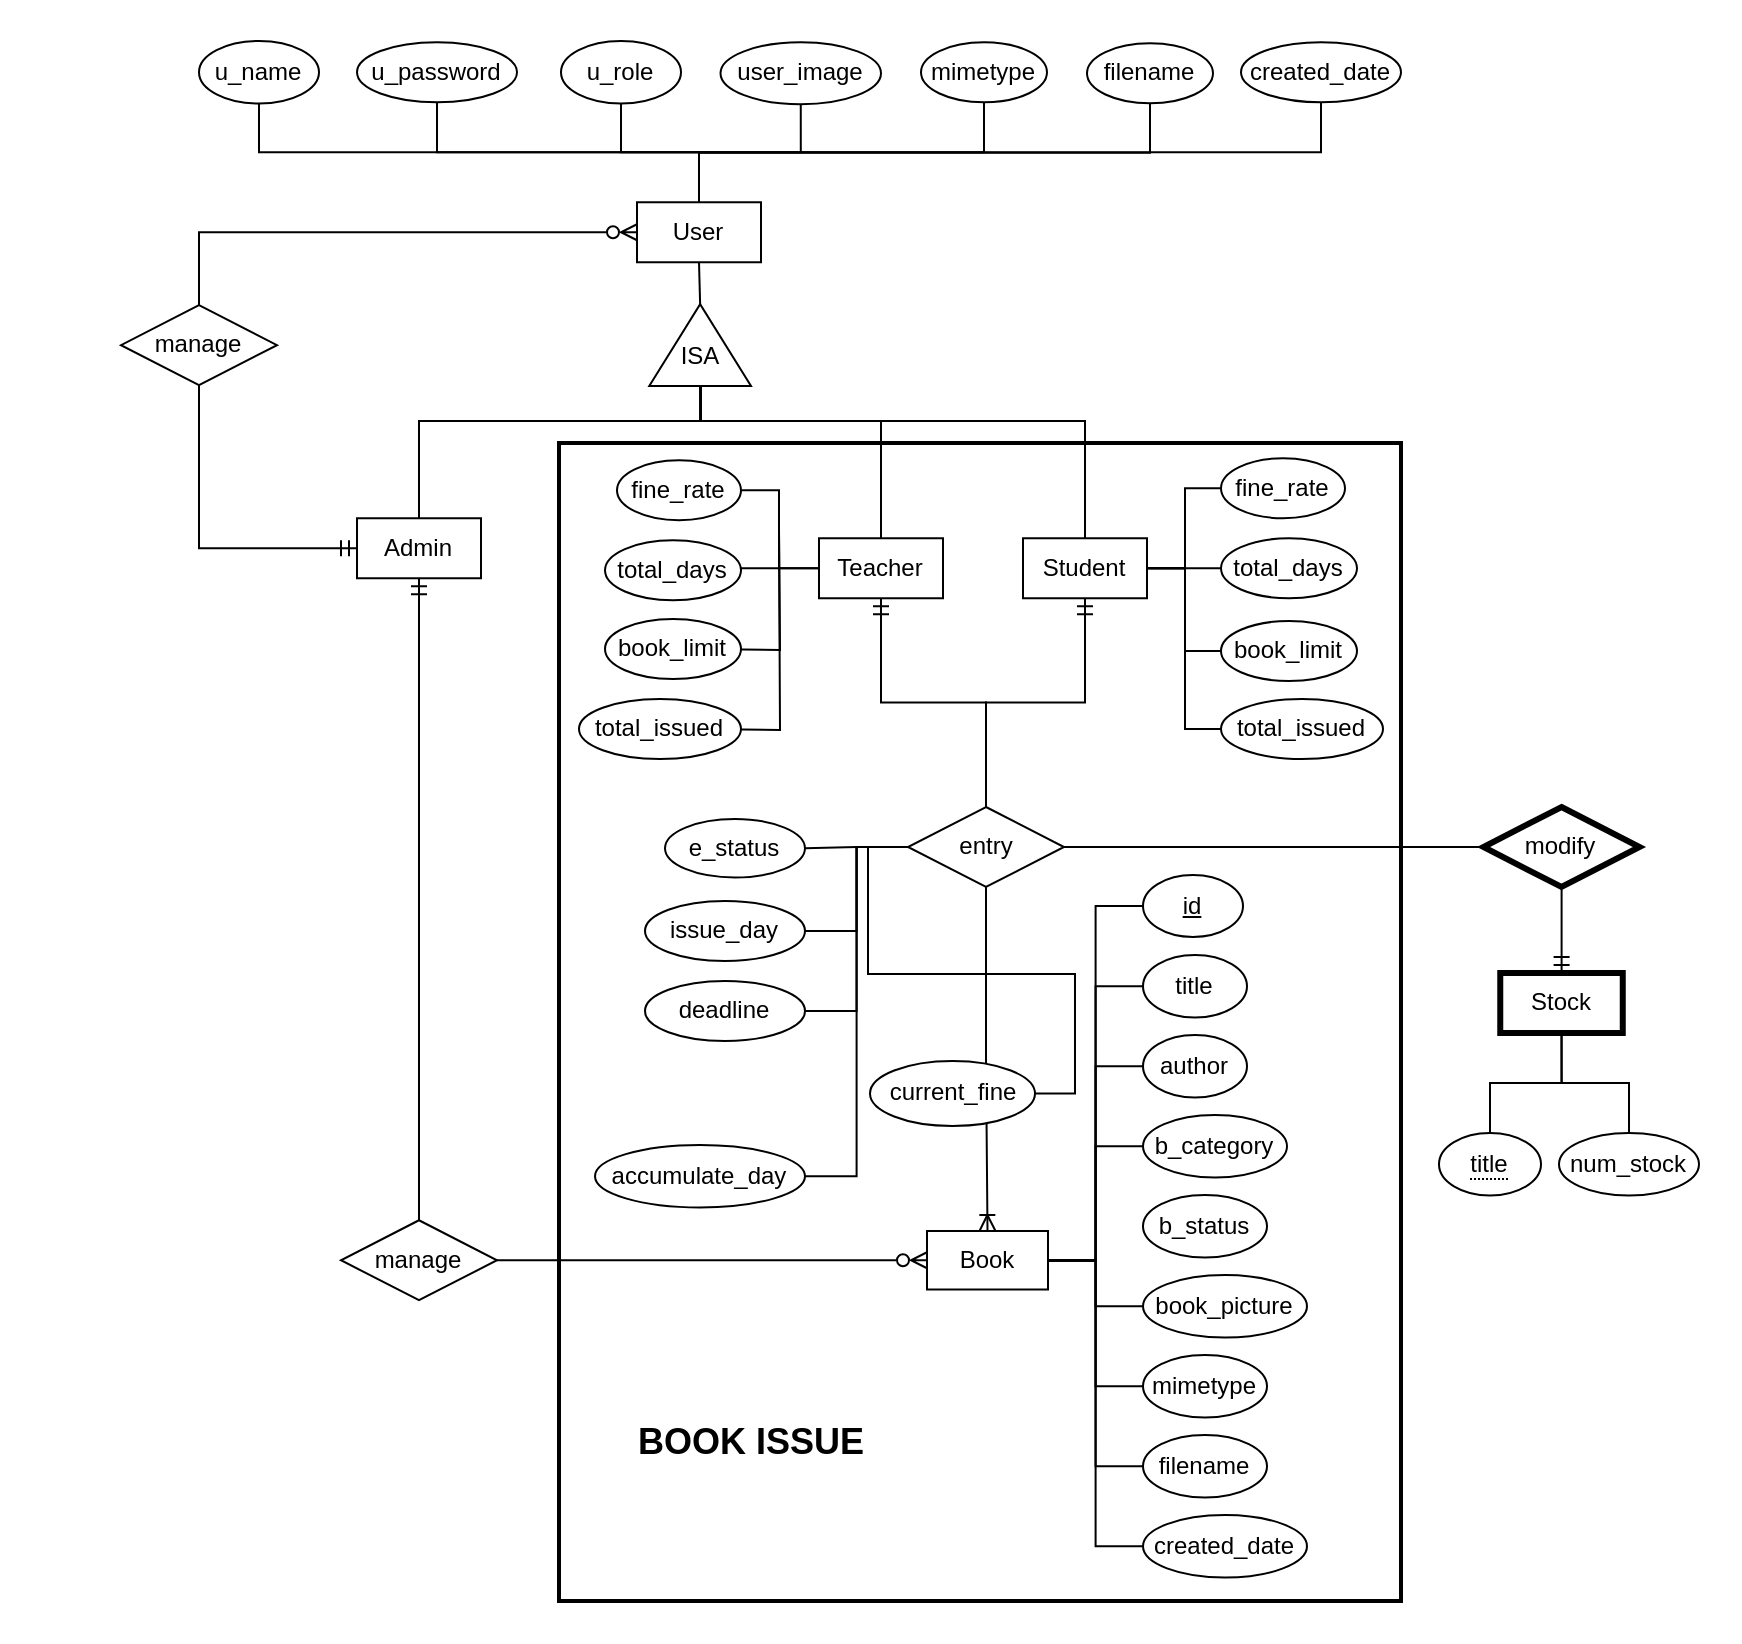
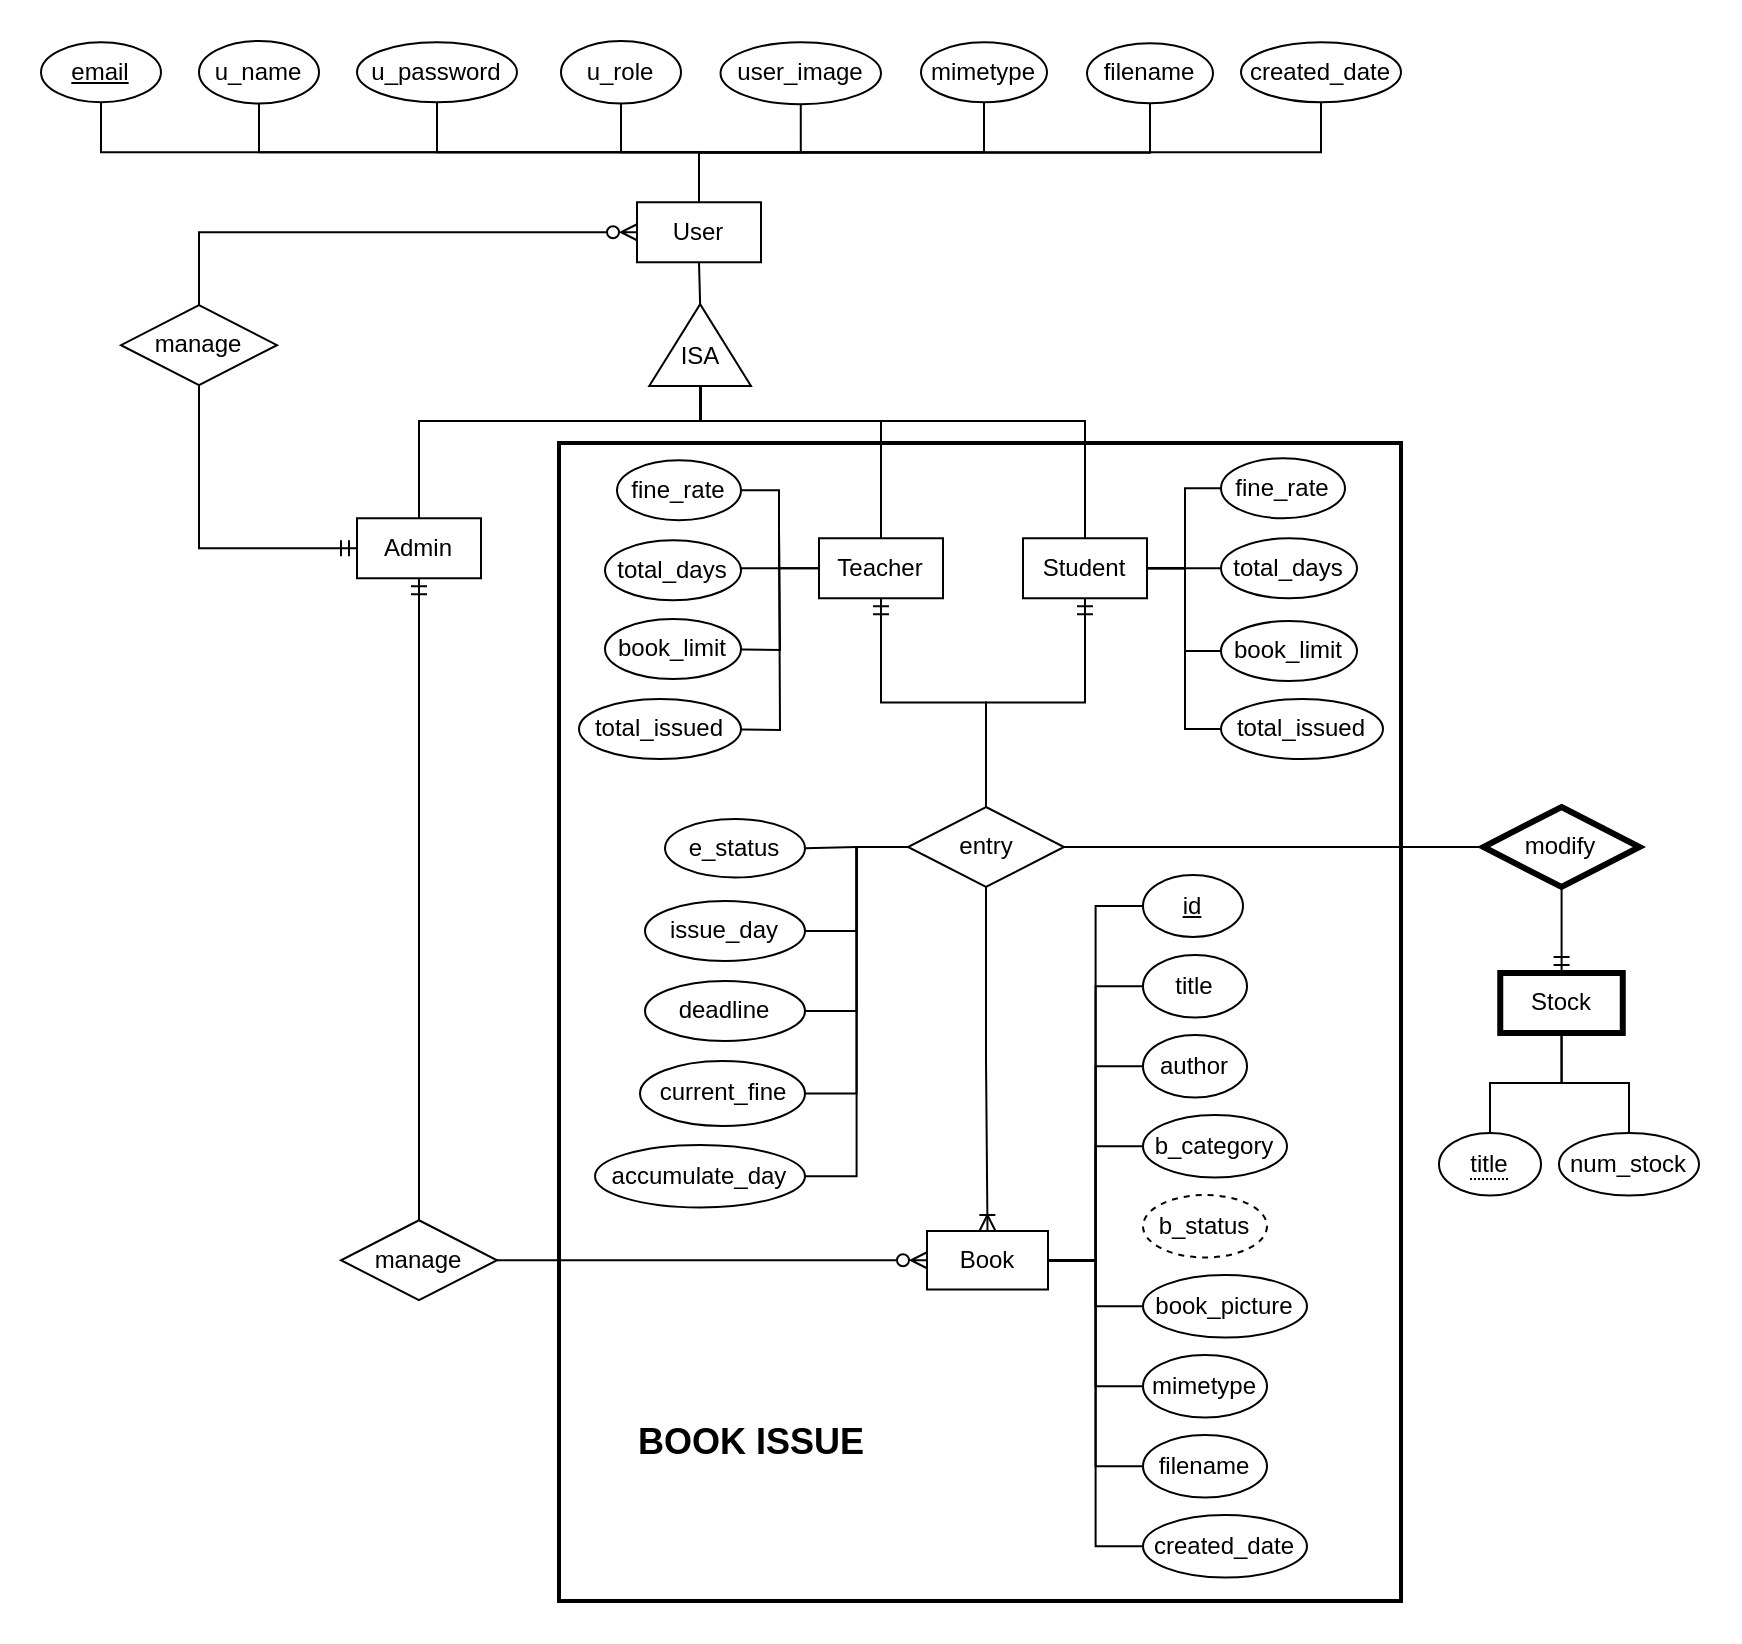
node "email": added
edge "email" -- "User": added
node "current_fine": moved (953, 1094) -> (723, 1094)
node "b_status": style solid -> dashed
